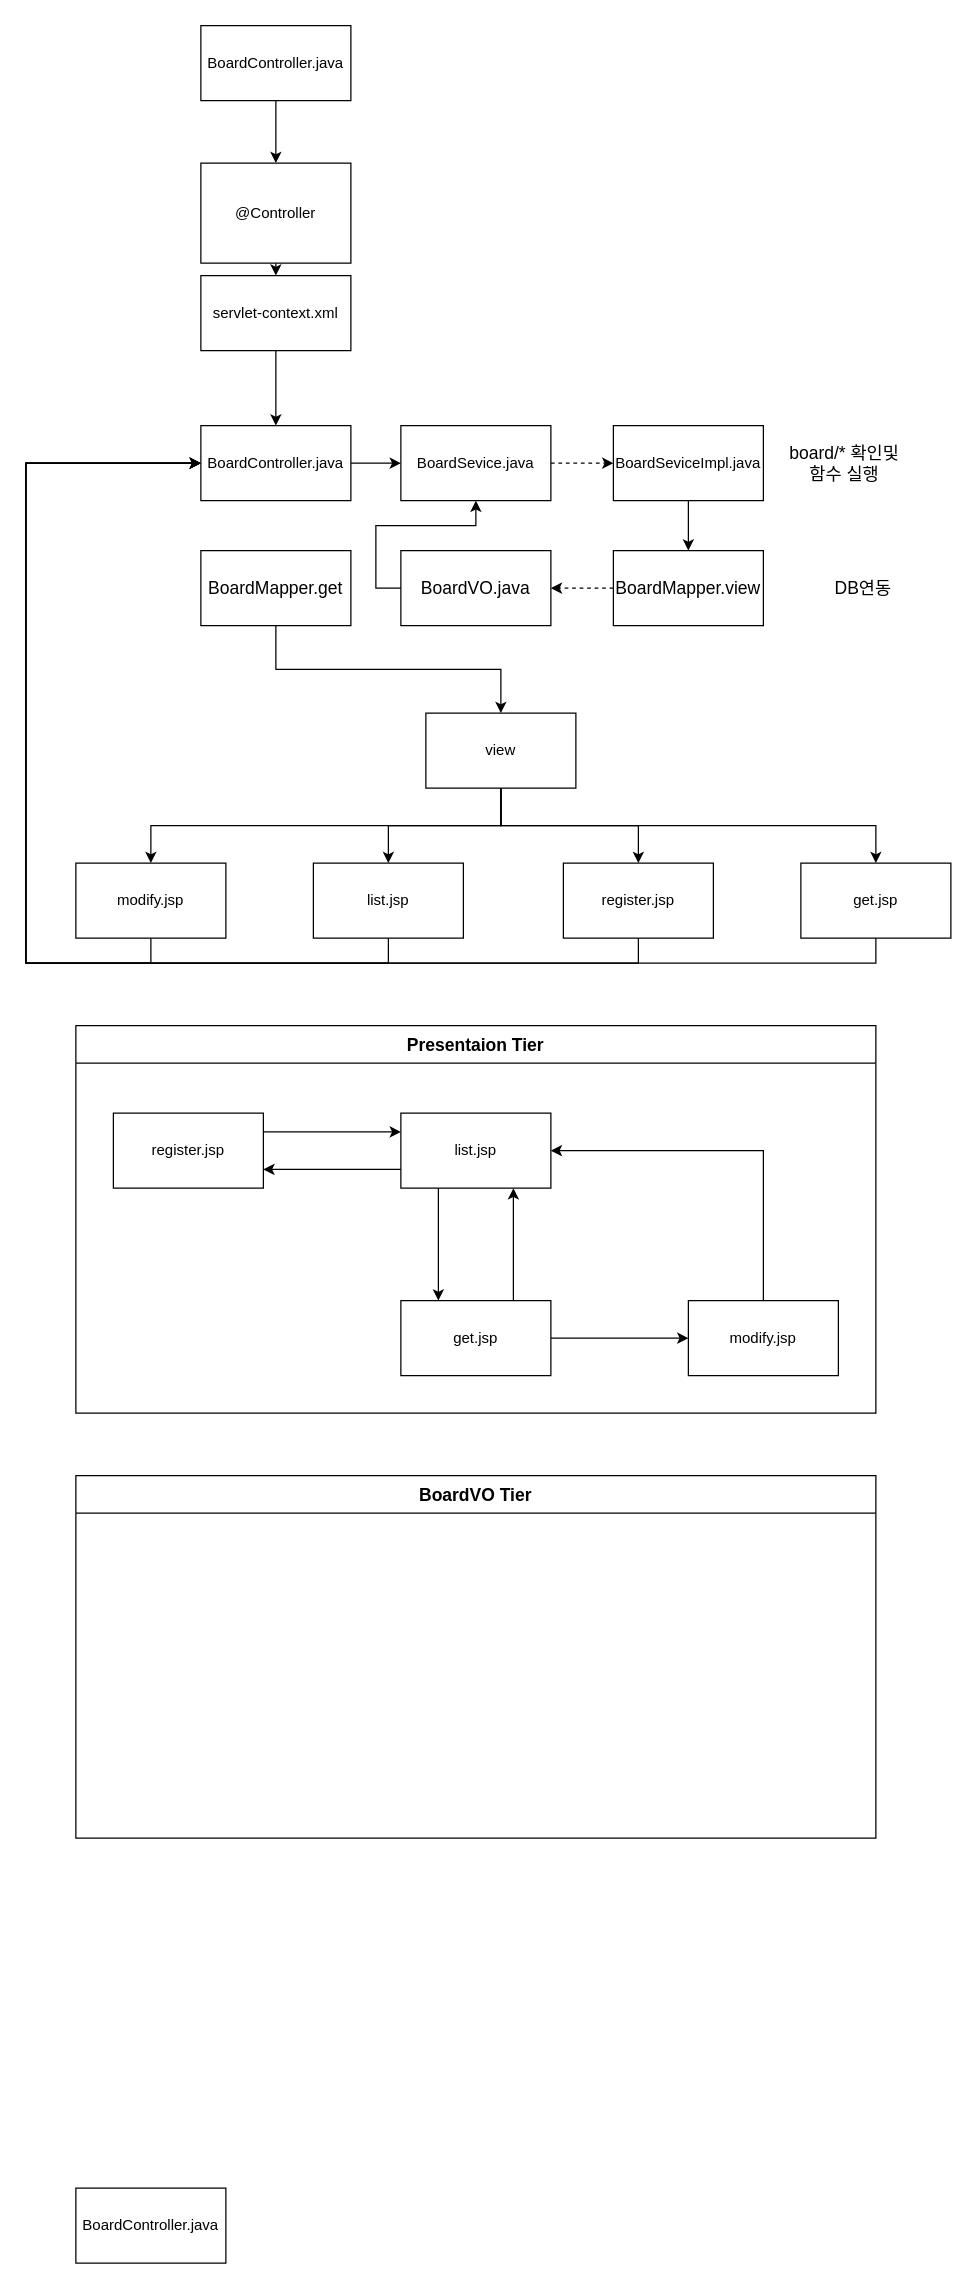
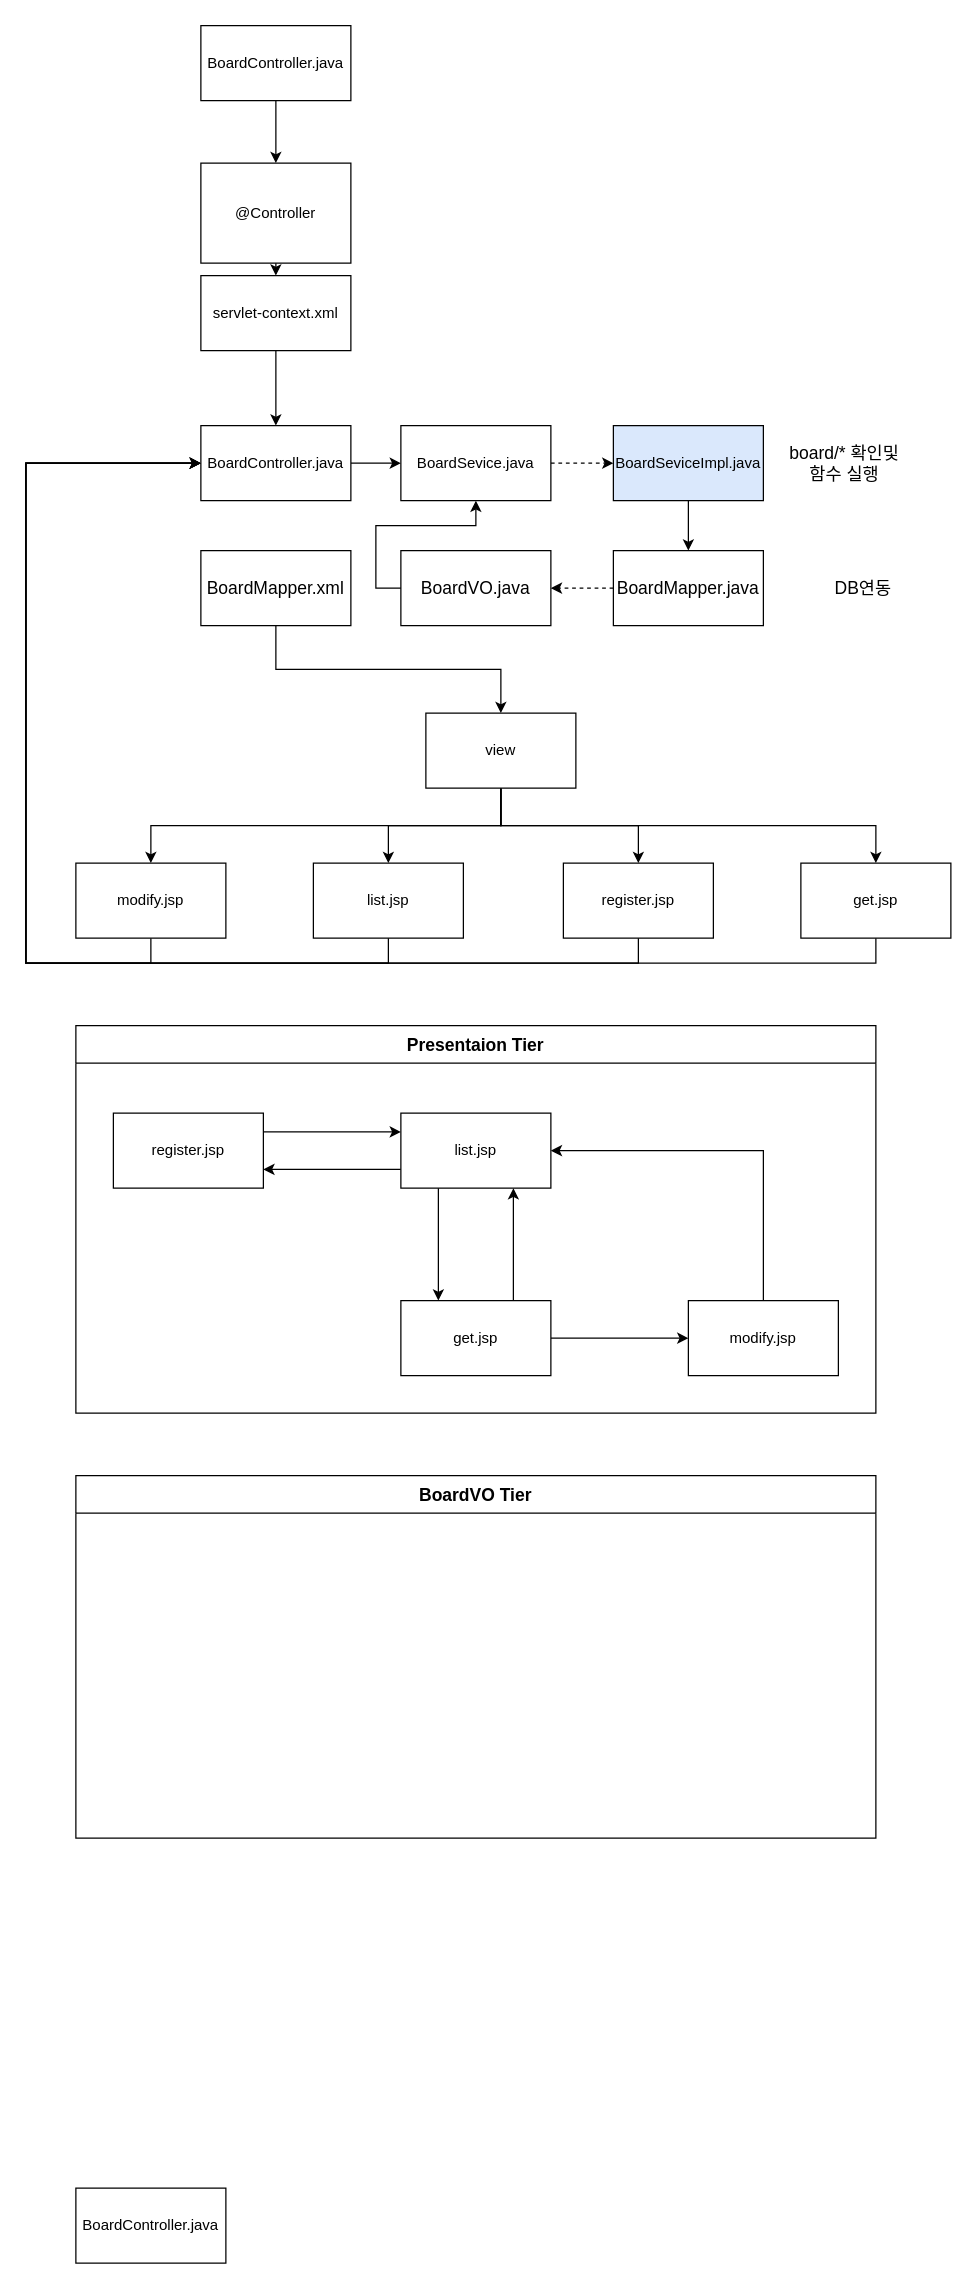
node "BoardSeviceImpl.java": fillcolor #ffffff -> #dae8fc
node "BoardMapper.get": label "BoardMapper.get" -> "BoardMapper.xml"
node "BoardMapper.view": label "BoardMapper.view" -> "BoardMapper.java"
